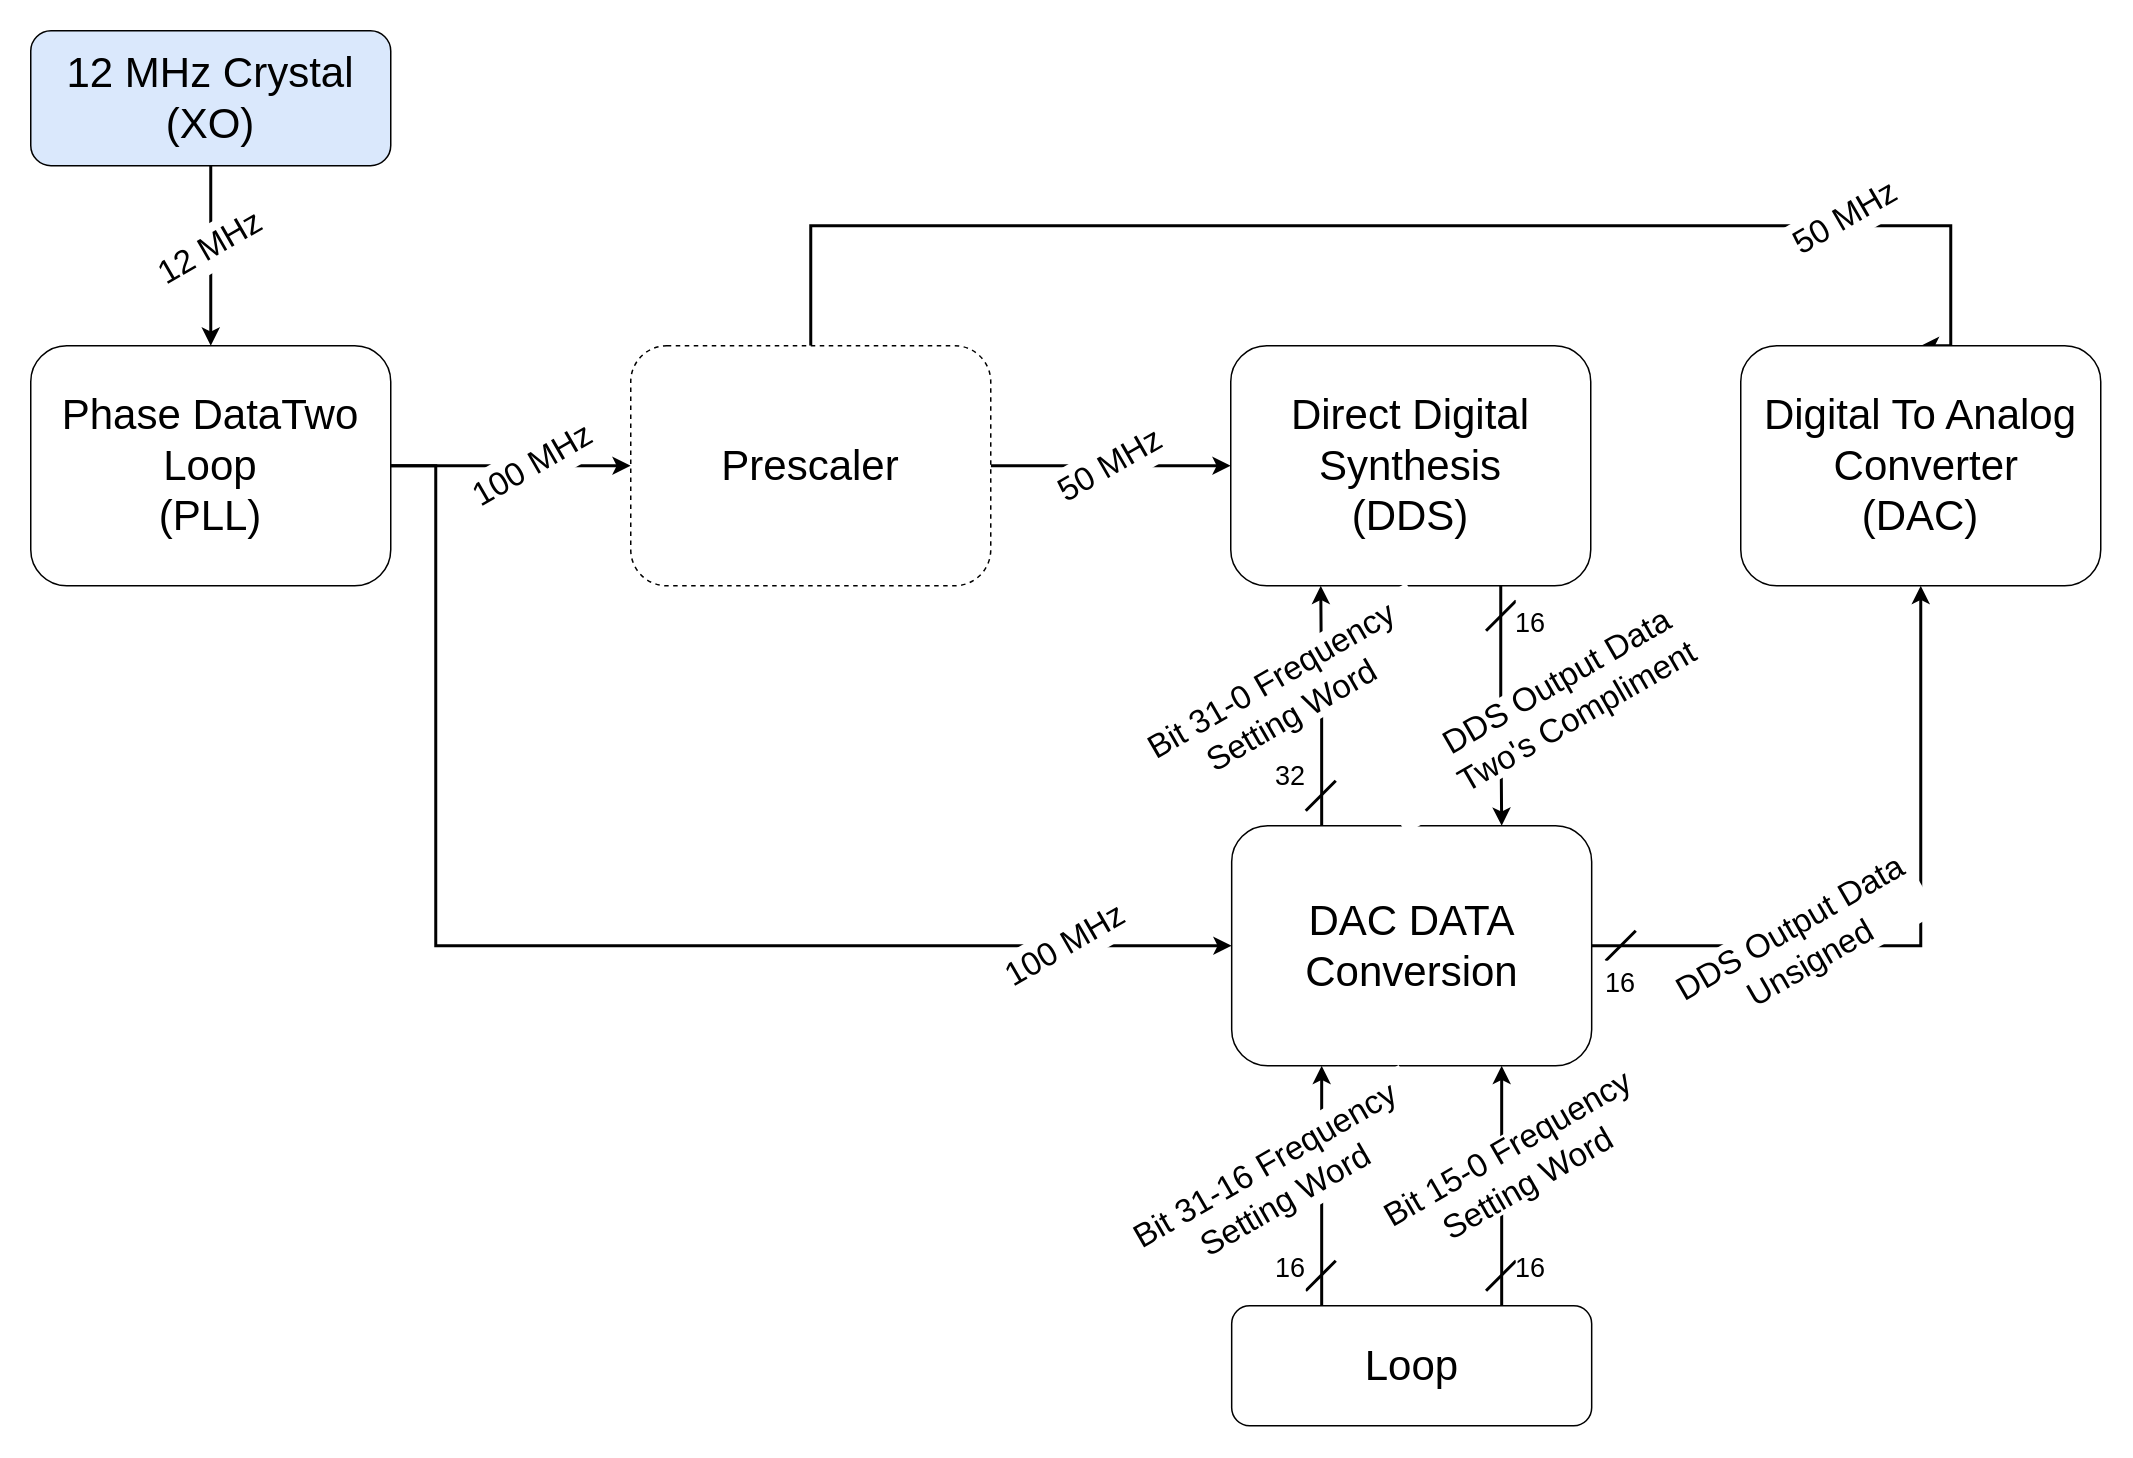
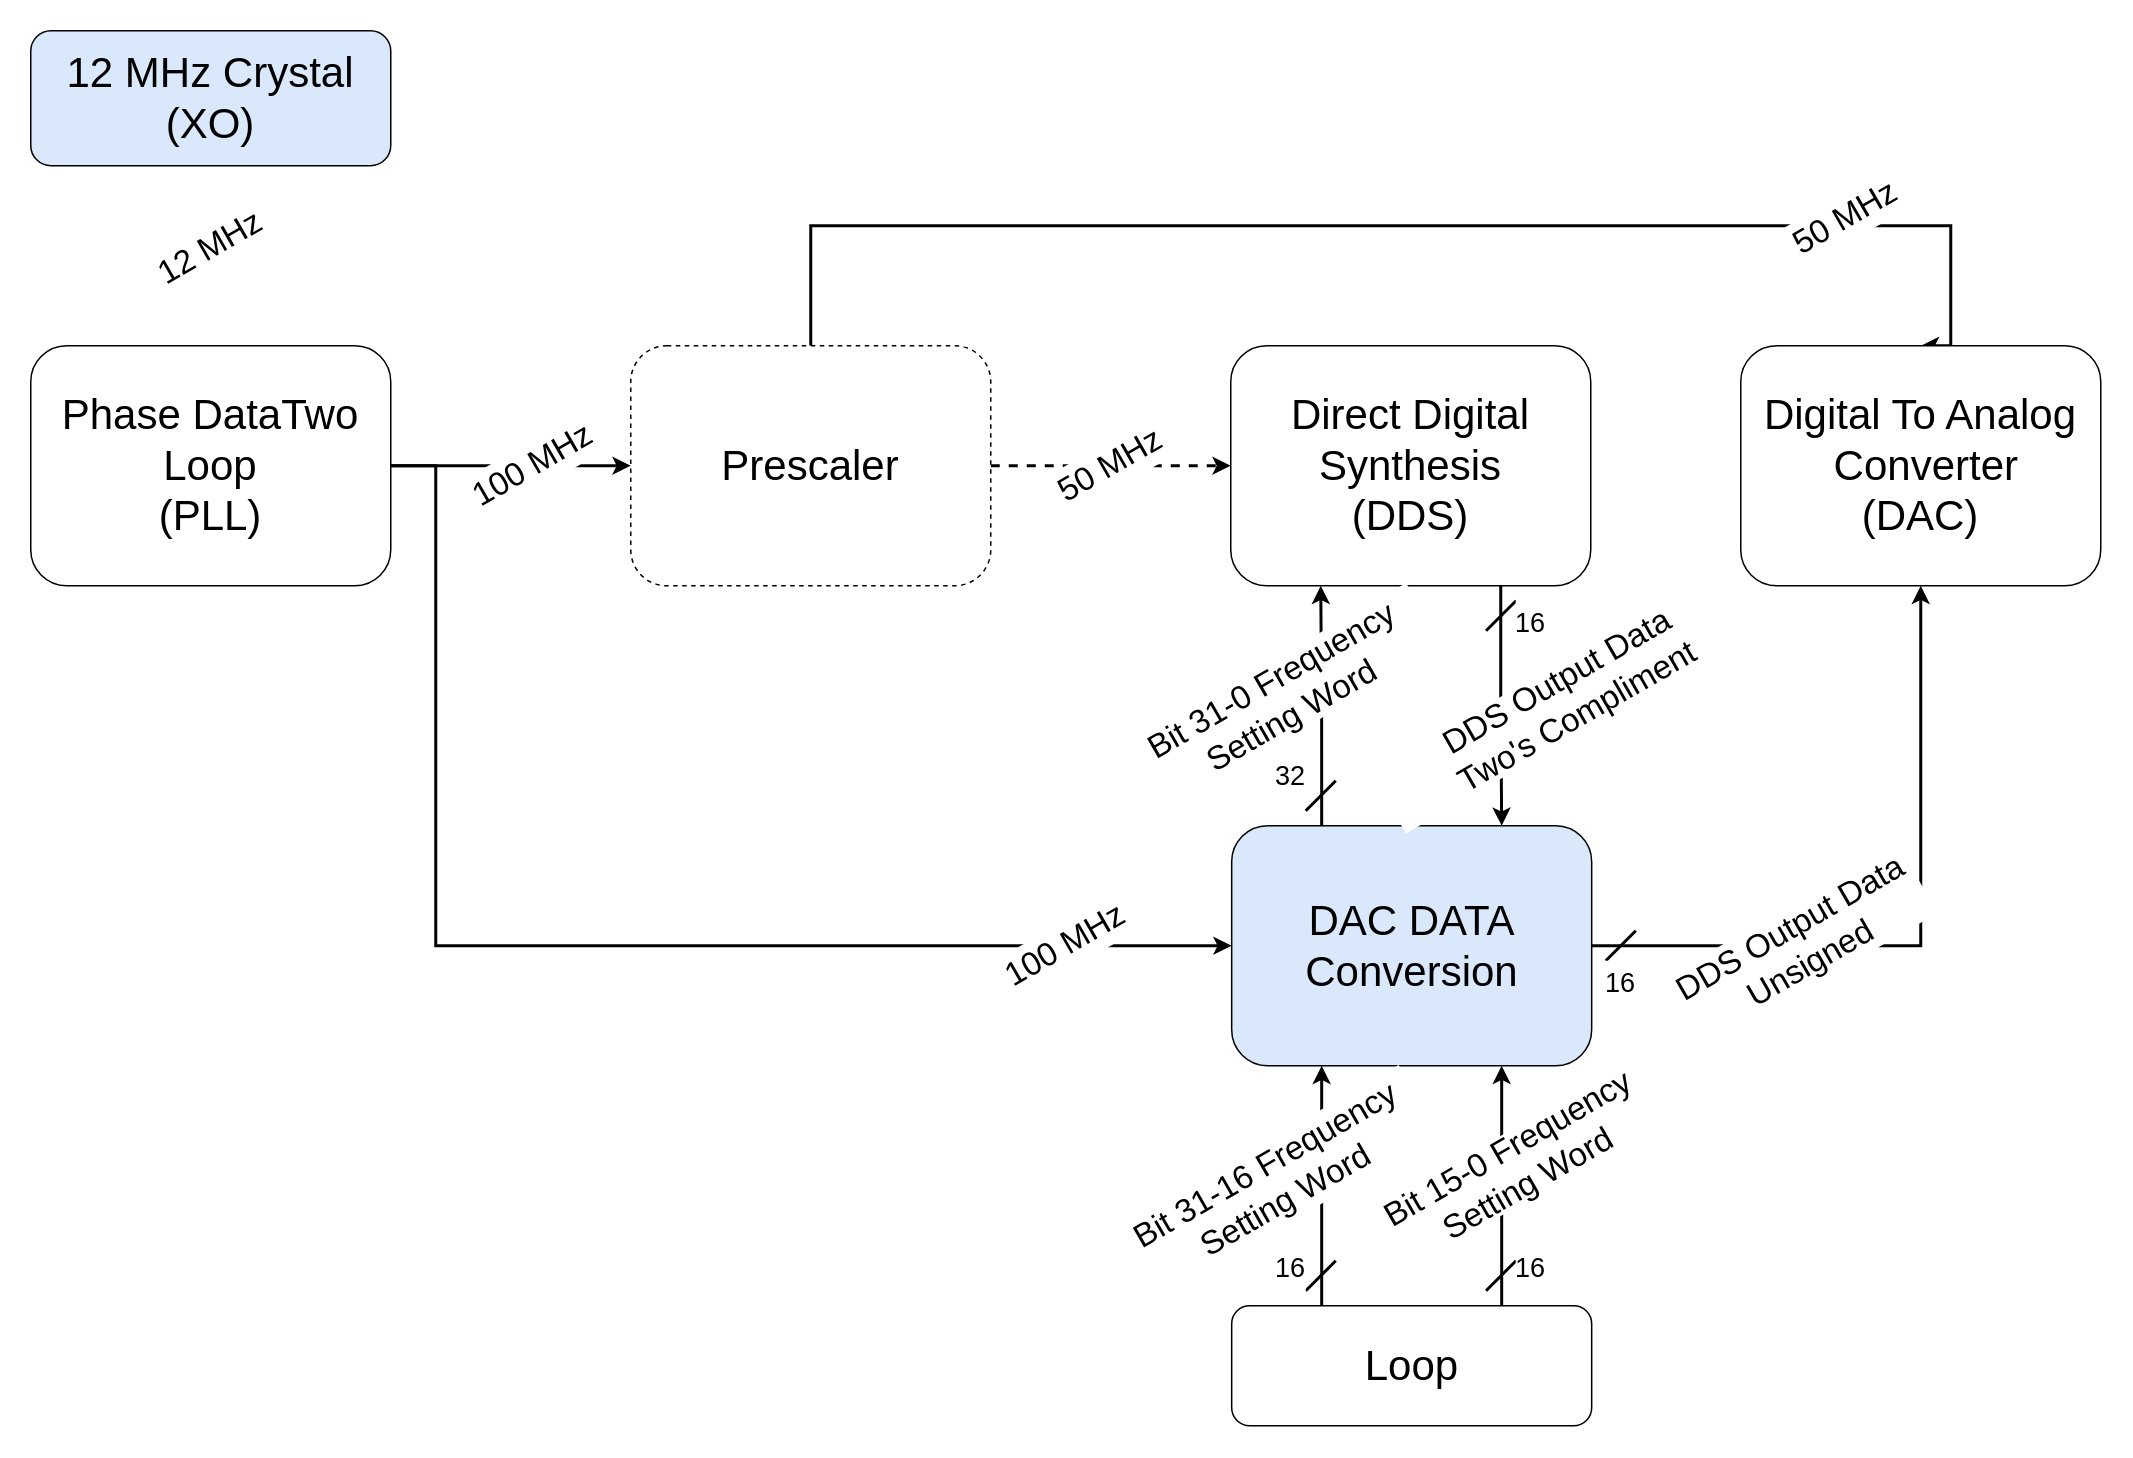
edge "12 MHz Crystal (XO)" -> "Phase DataTwo Loop(PLL)": removed
edge "Prescaler" -> "Direct Digital Synthesis (DDS)": style solid -> dashed
node "DAC DATA Conversion": fillcolor #ffffff -> #dae8fc
